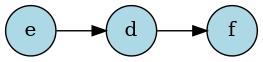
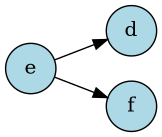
edge "d" -> "f": now "e" -> "f"
